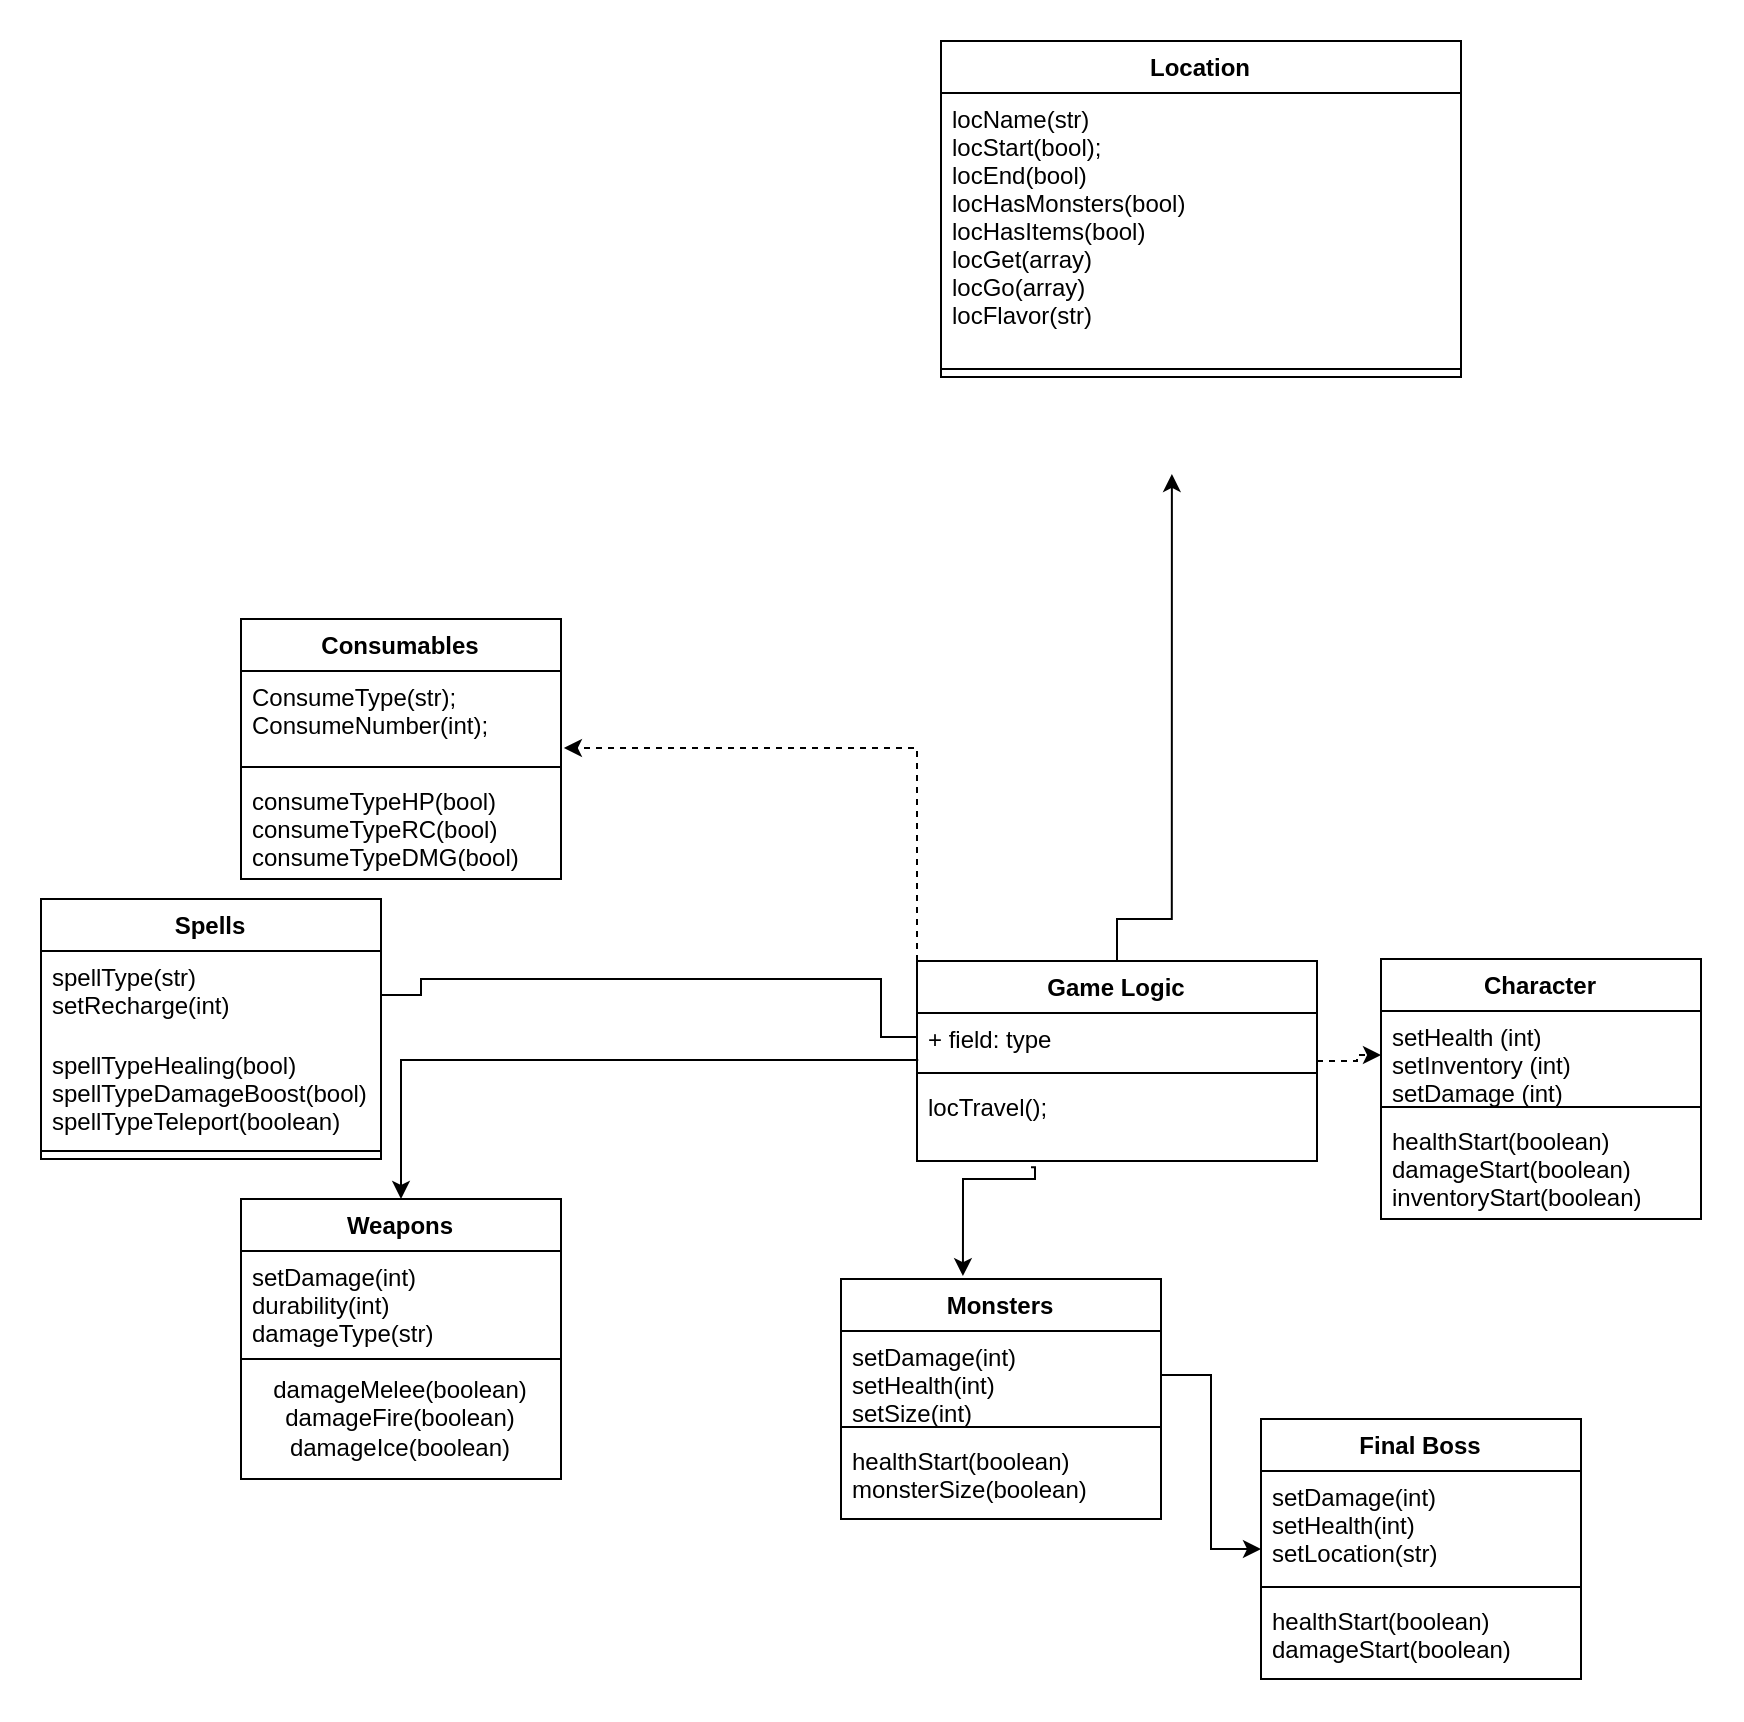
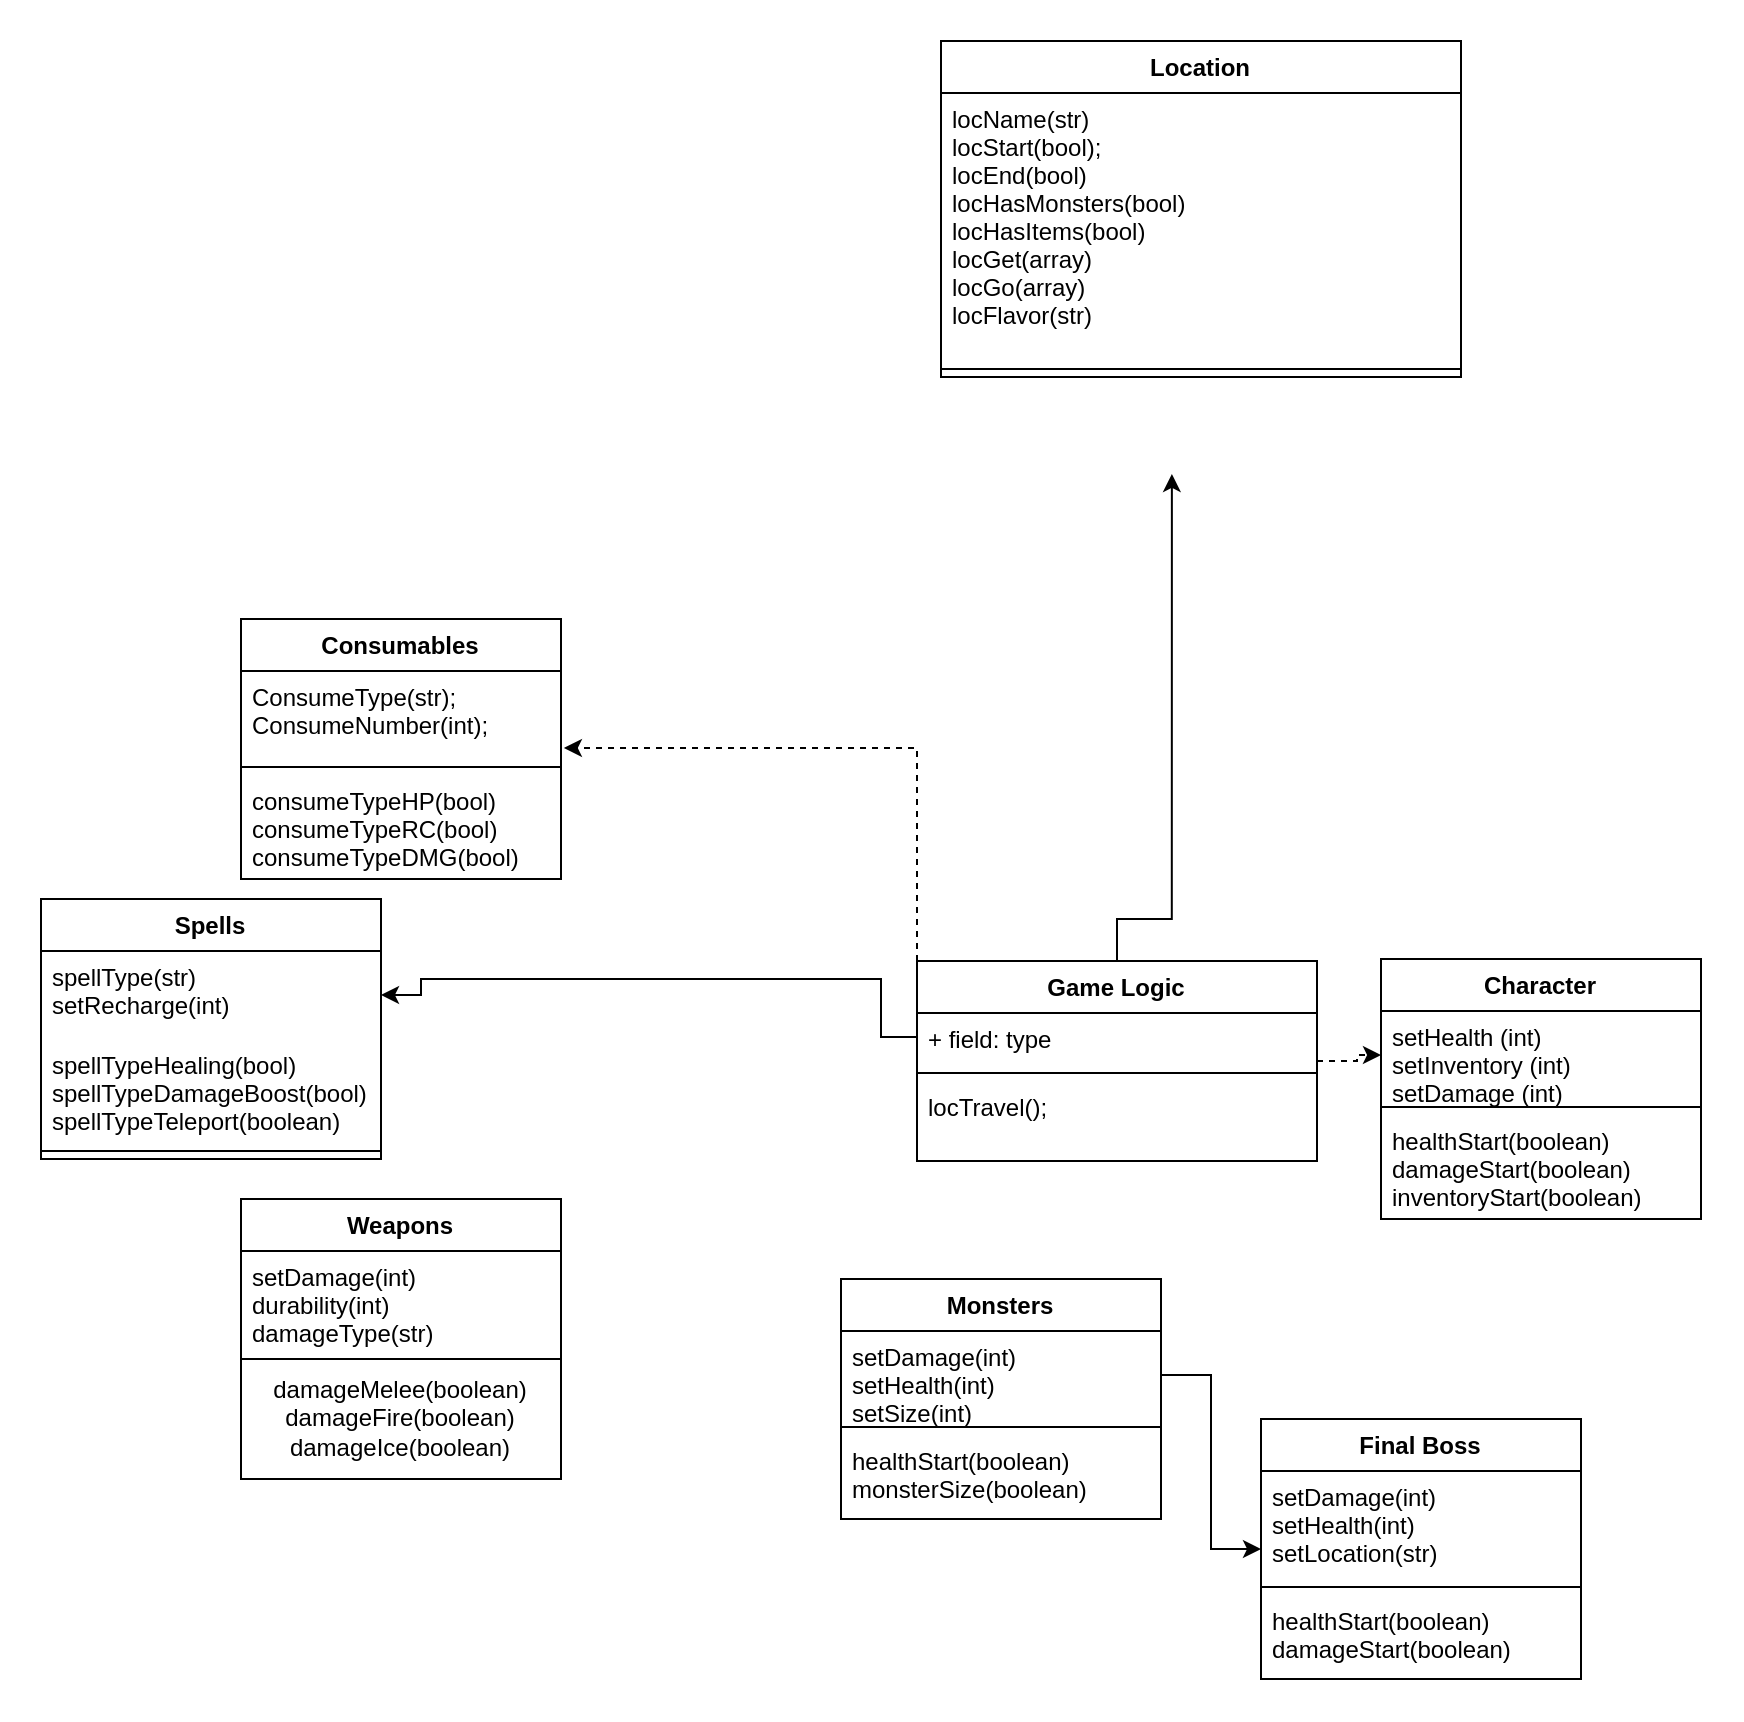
edge "spellType(str) setRecharge(int)" -- "+ field: type": arrowhead none -> classic
edge "+ field: type" -> "Weapons": removed
edge "locTravel();" -> "Monsters": removed
